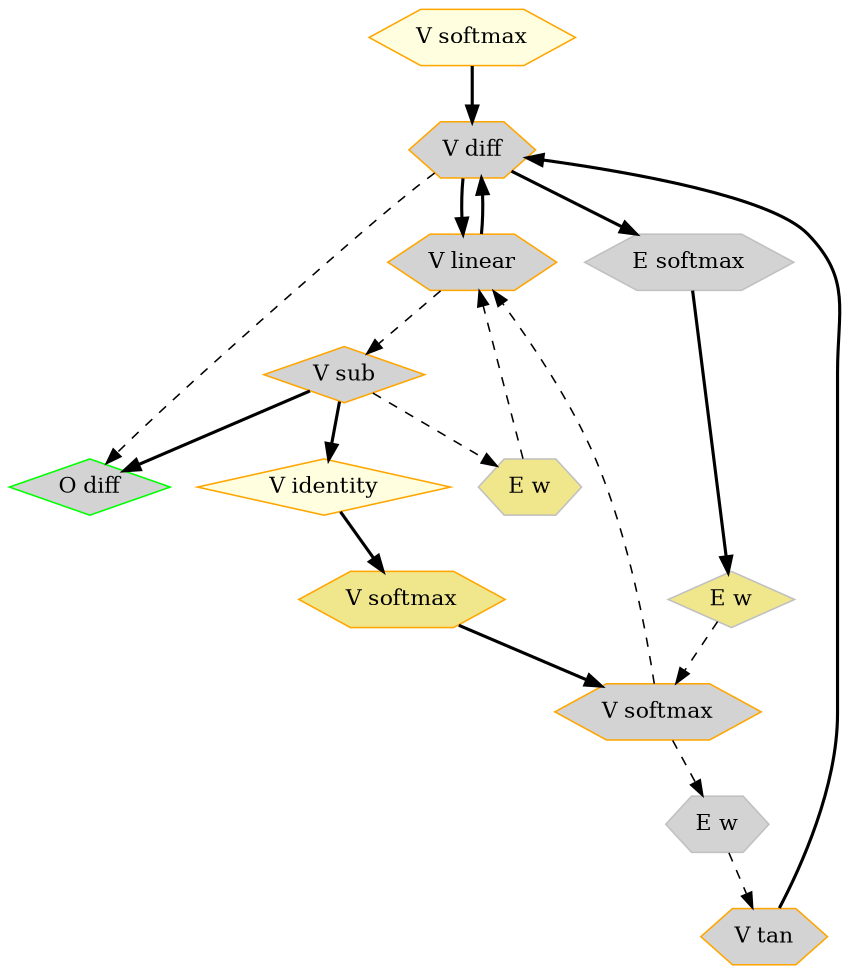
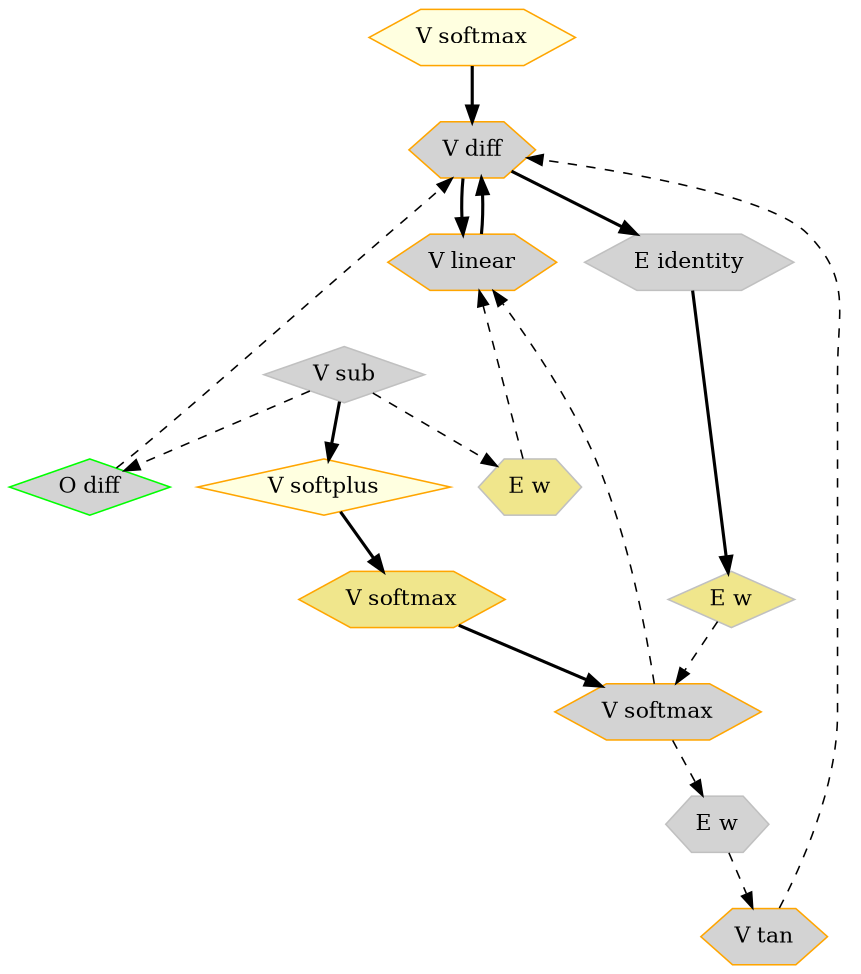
node "E softmax": label "E softmax" -> "E identity"
edge "V diff" -> "O diff": reversed
edge "V linear" -> "V sub": removed
node "V sub": color orange -> gray
edge "V sub" -> "O diff": style bold -> dashed
edge "V tan" -> "V diff": style bold -> dashed
node "V identity": label "V identity" -> "V softplus"
